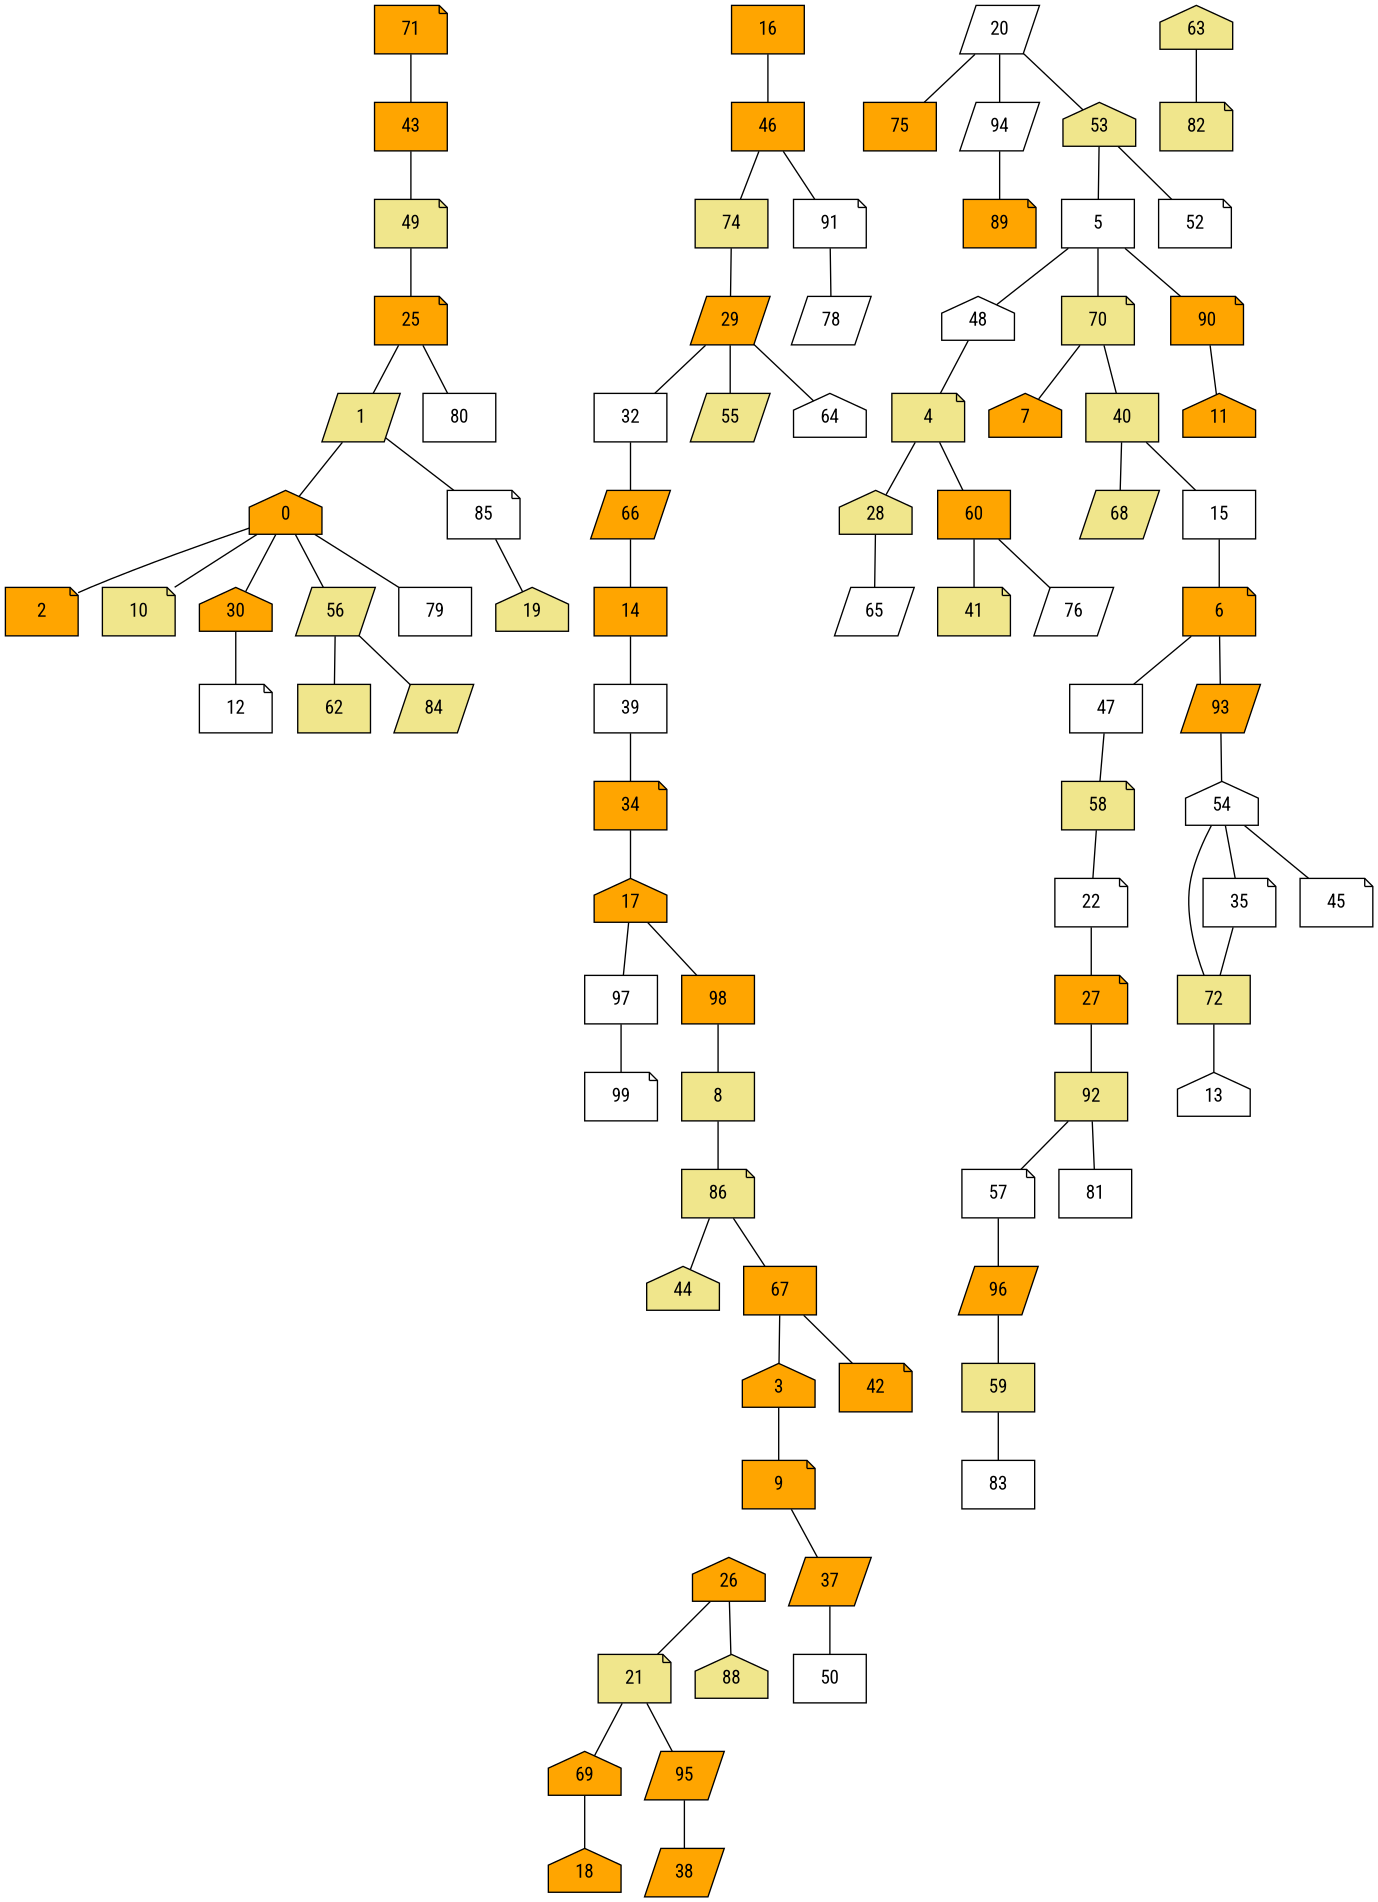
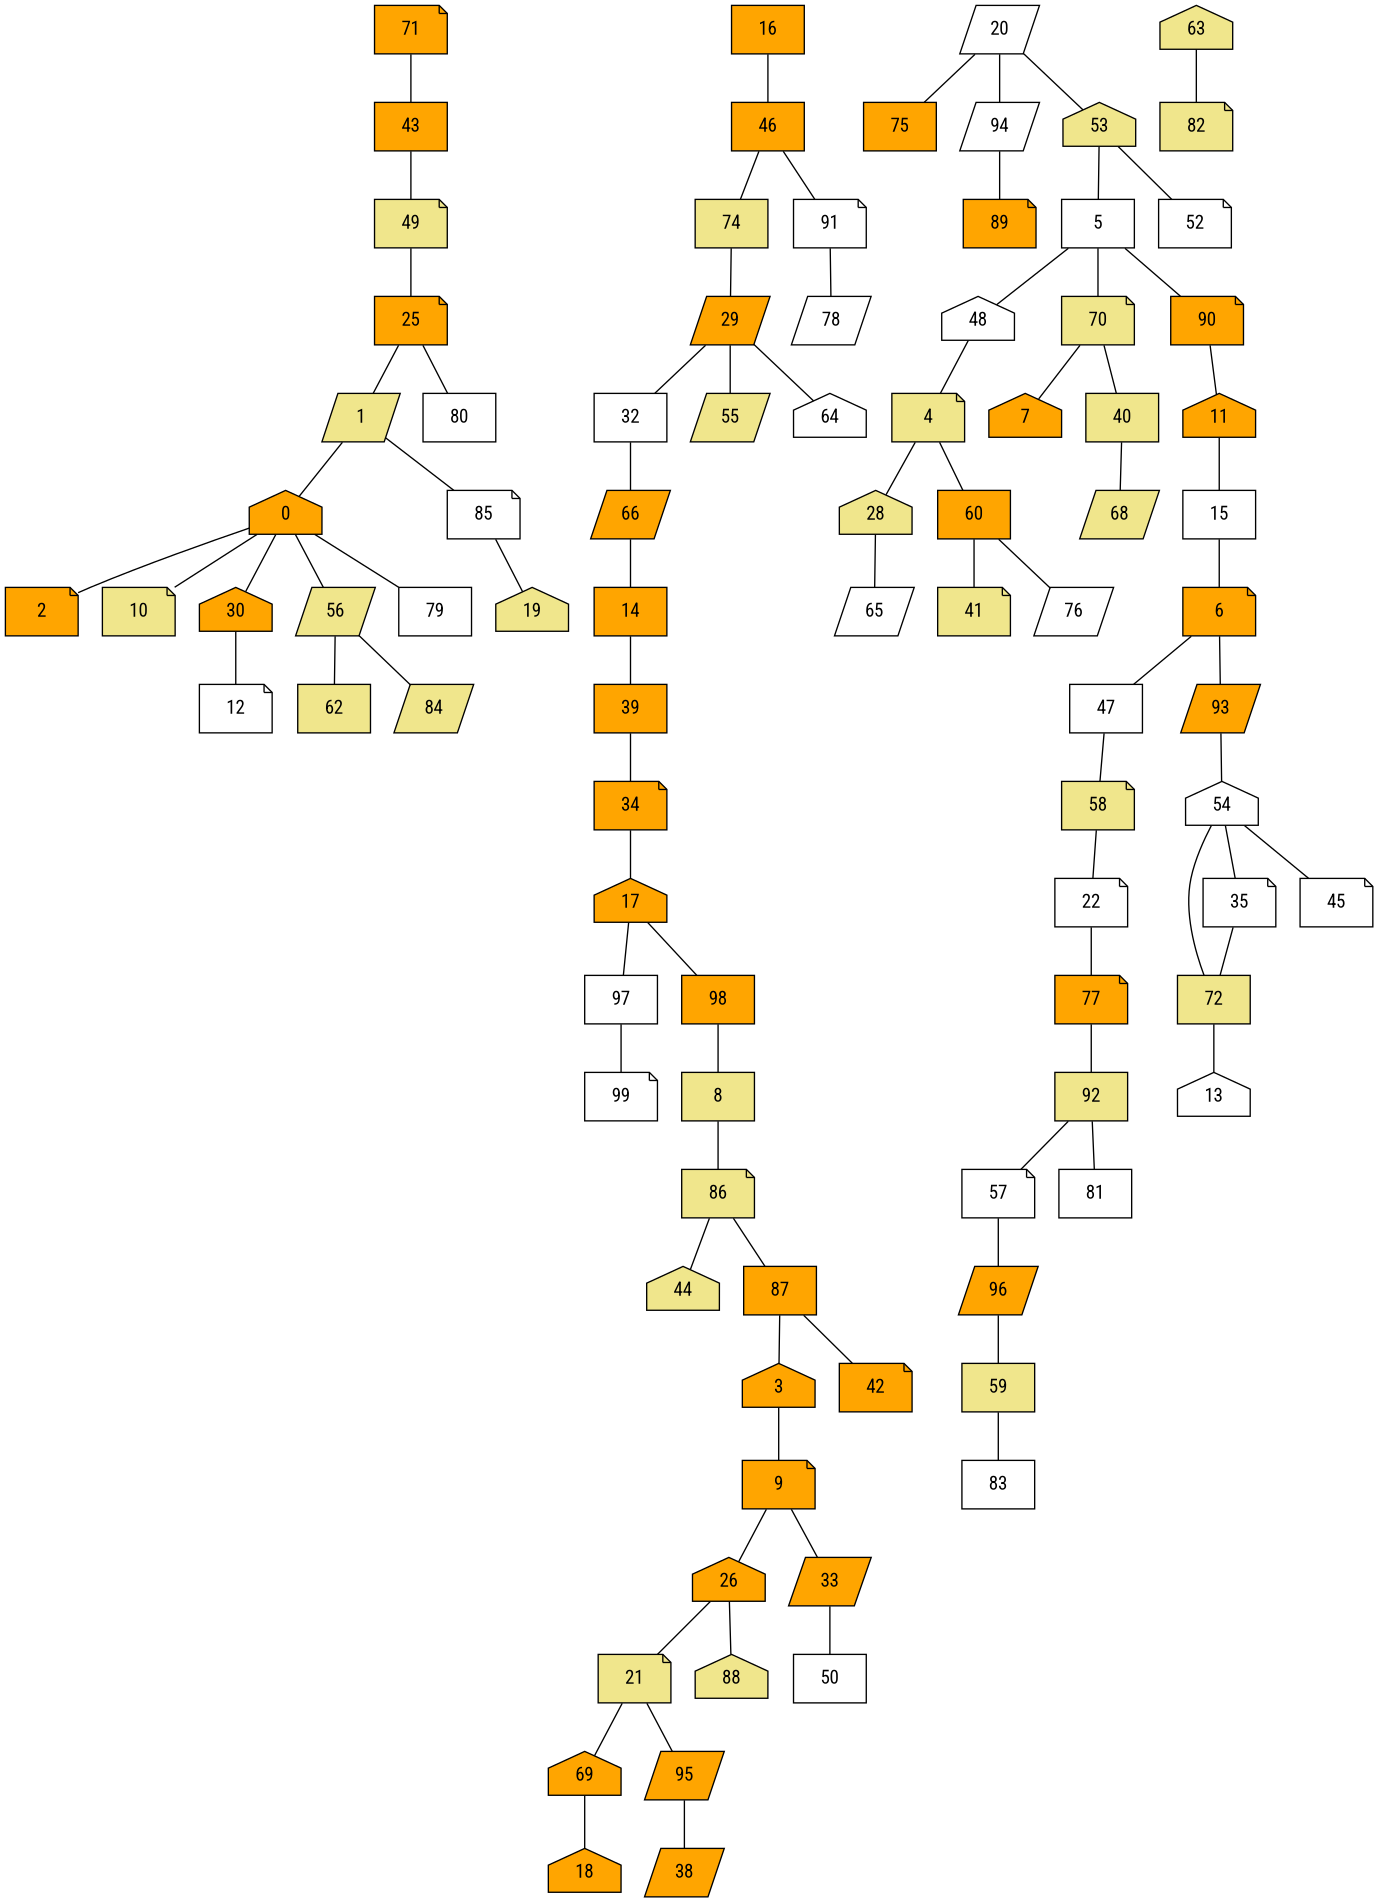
edge "40" -- "15": now "11" -- "15"
node "39": fillcolor white -> orange
node "27": label "27" -> "77"
node "67": label "67" -> "87"
edge "9" -- "26": added
node "37": label "37" -> "33"
